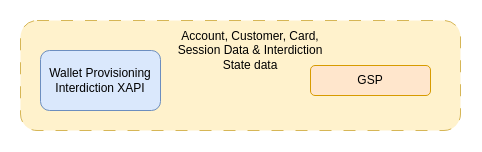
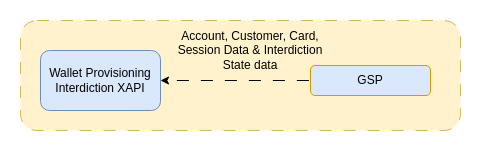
edge "GSP" -> "Wallet Provisioning Interdiction XAPI": added
node "GSP": fillcolor #ffe6cc -> #dae8fc
